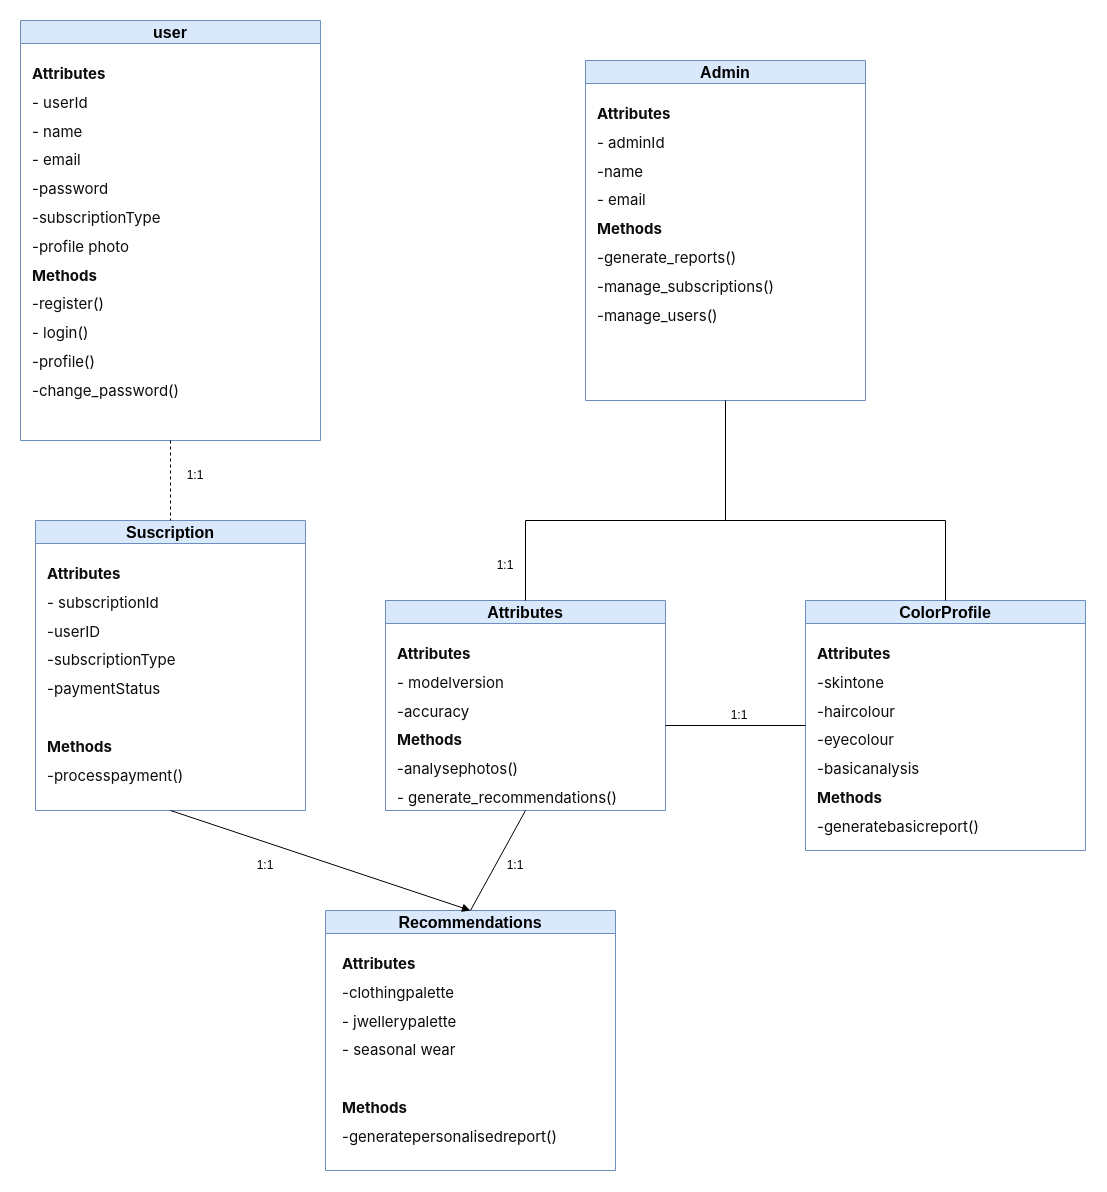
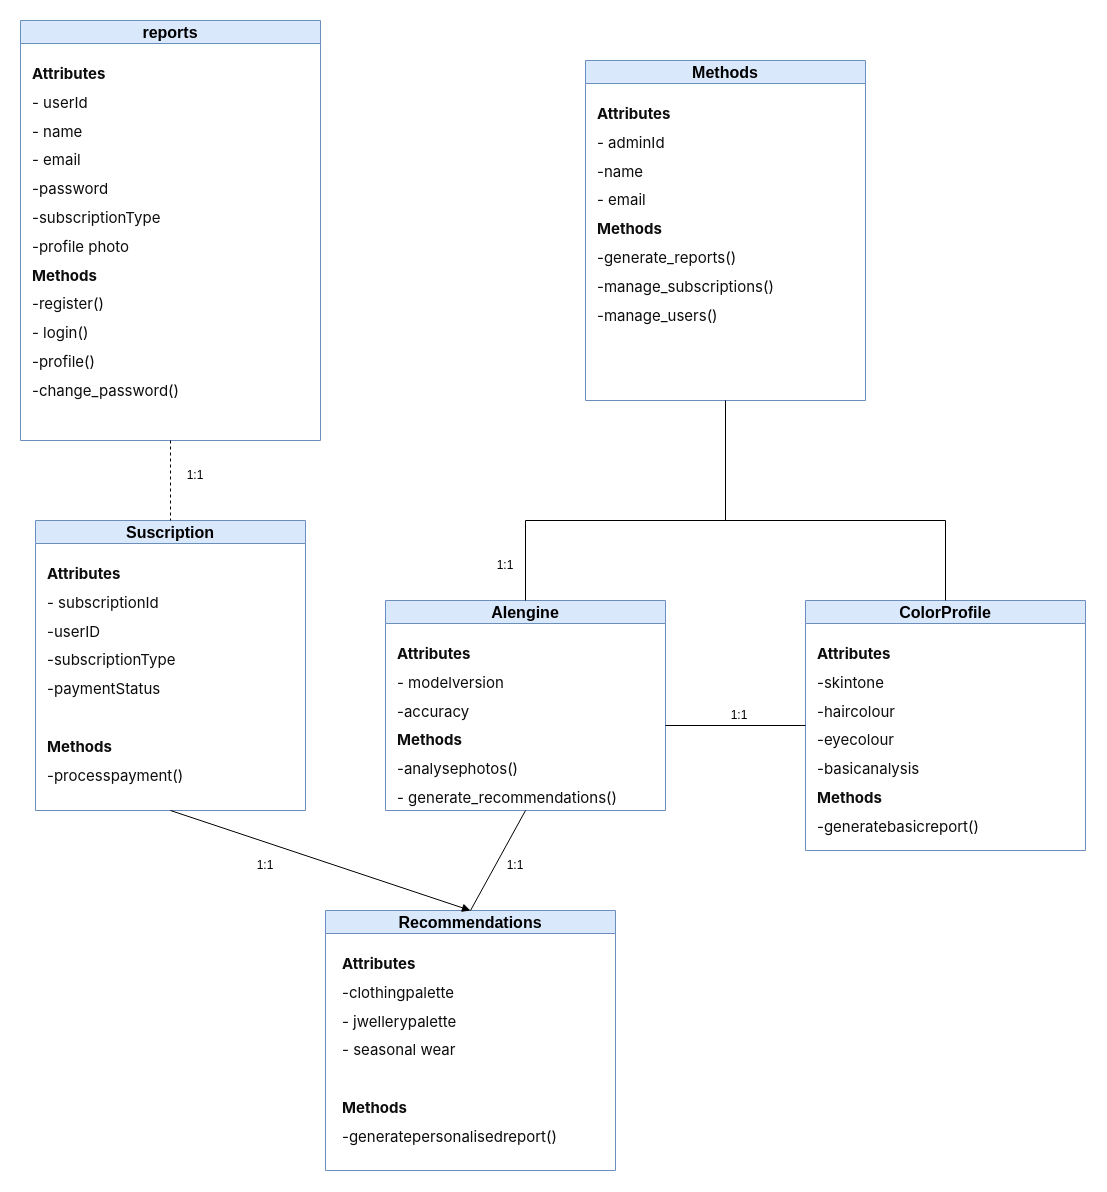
node "user": label "user" -> "reports"
node "Admin": label "Admin" -> "Methods"
node "Attributes": label "Attributes" -> "AIengine"
